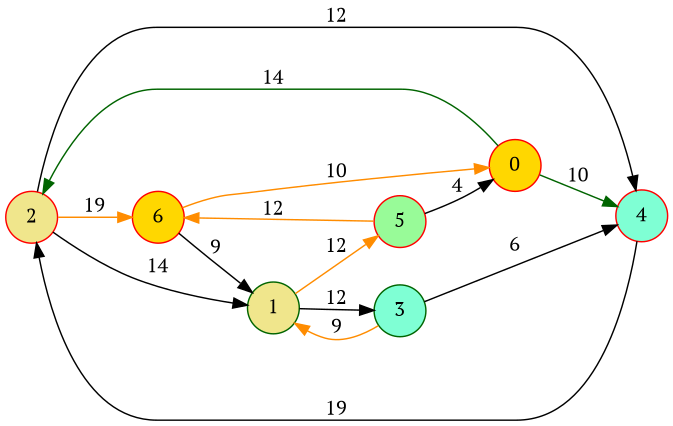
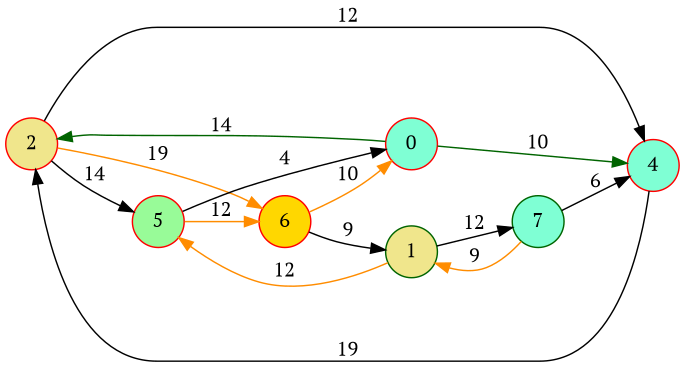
node "0": fillcolor gold -> aquamarine
edge "2" -> "1": now "2" -> "5"
node "3": label "3" -> "7"
